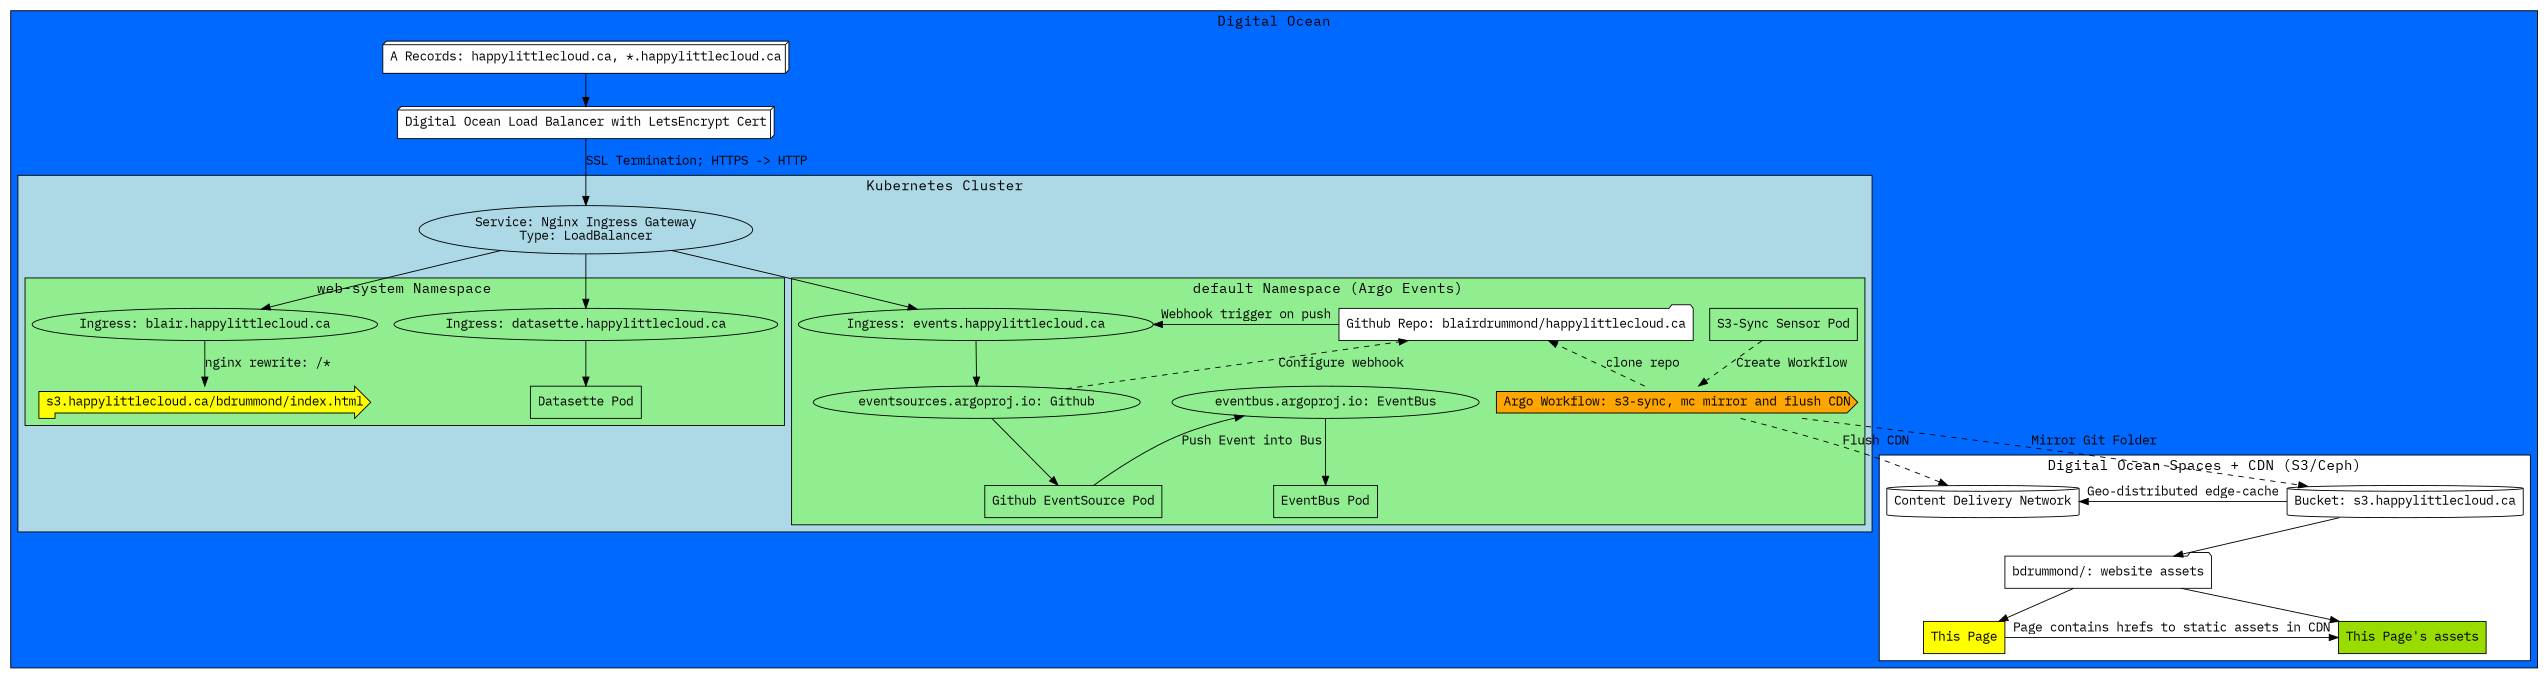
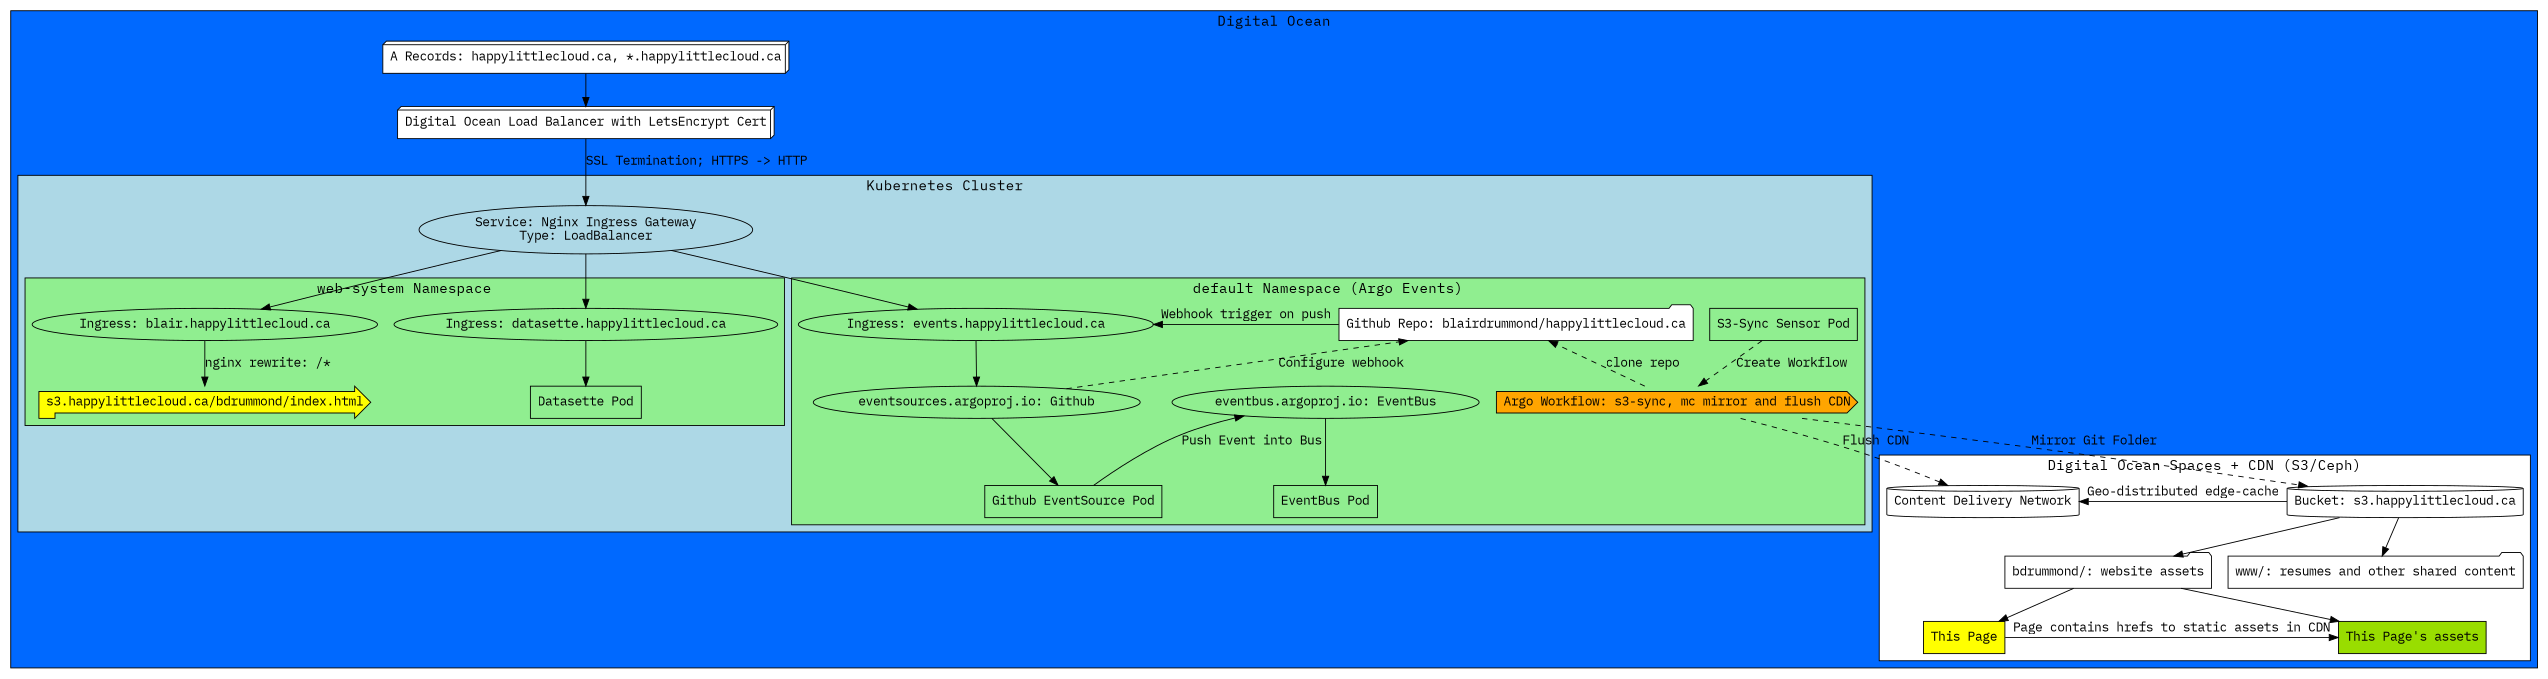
node "www/: resumes and other shared content": added
